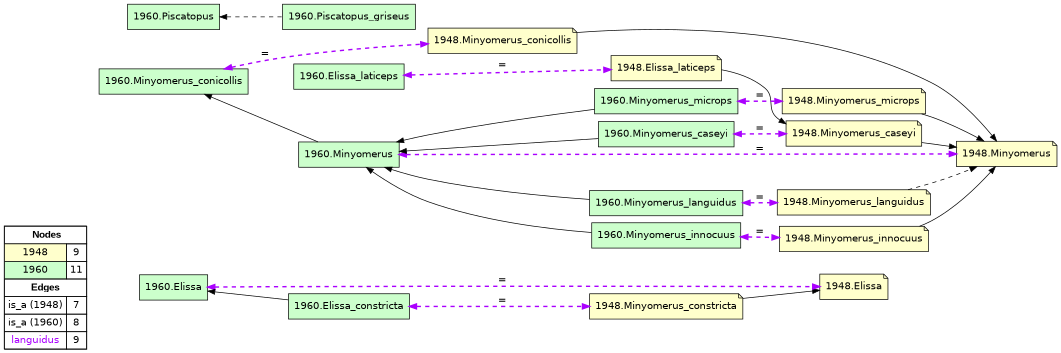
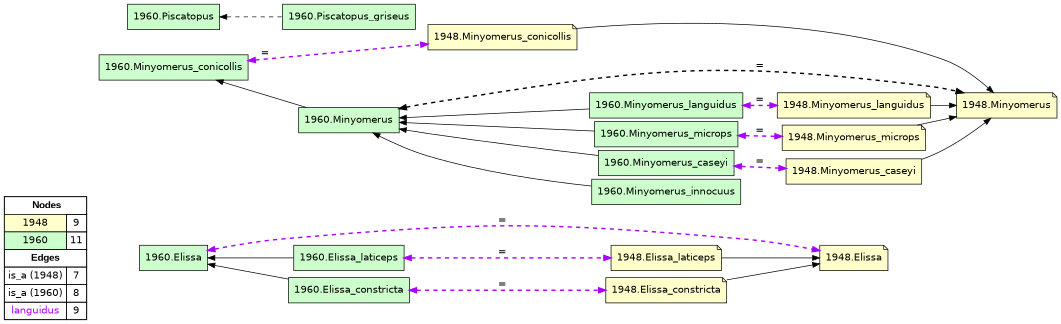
edge "1948.Elissa_laticeps" -> "1948.Minyomerus_caseyi": now "1948.Elissa_laticeps" -> "1948.Elissa"
node "1948.Minyomerus_caseyi": shape note -> box
edge "1948.Minyomerus" -- "1960.Minyomerus": color #aa00ff -> #000000
edge "1948.Minyomerus_languidus" -> "1948.Minyomerus": style dashed -> solid
node "1948.Minyomerus_innocuus": removed
edge "1960.Elissa_laticeps" -> "1960.Elissa": added
node "1948.Minyomerus_constricta": label "1948.Minyomerus_constricta" -> "1948.Elissa_constricta"
